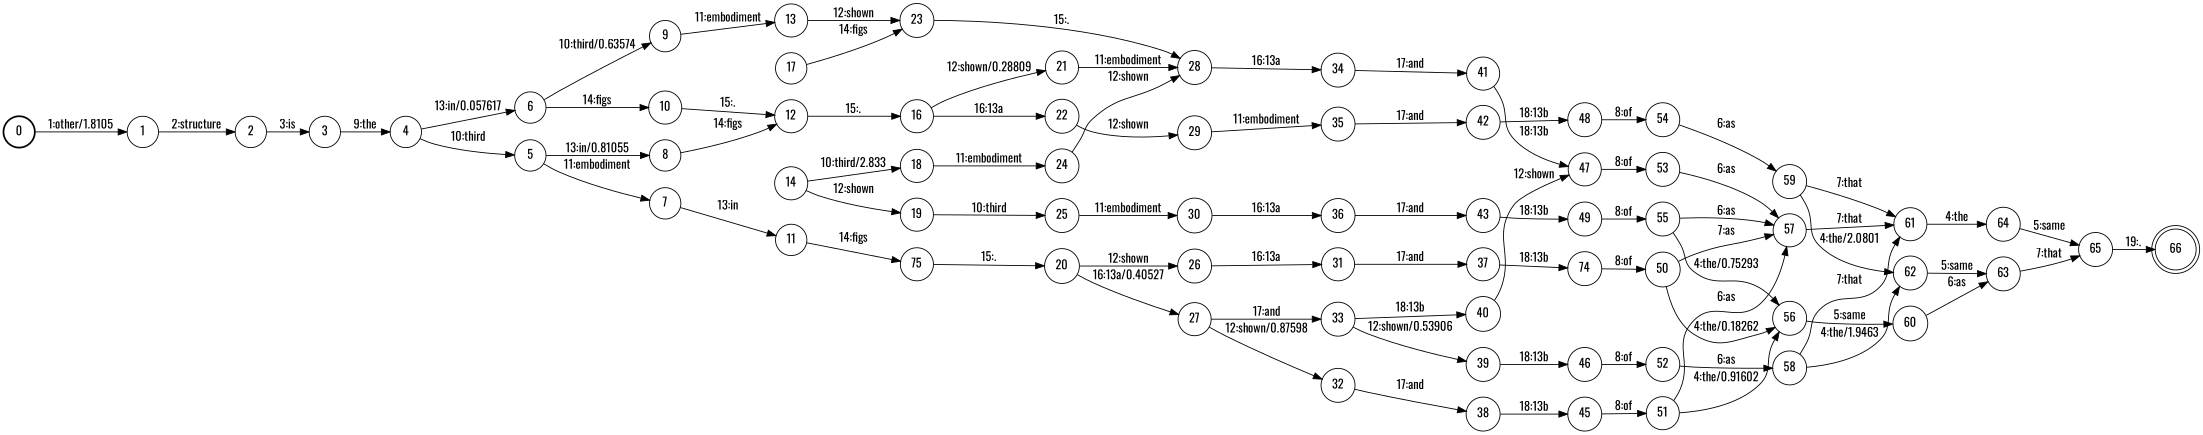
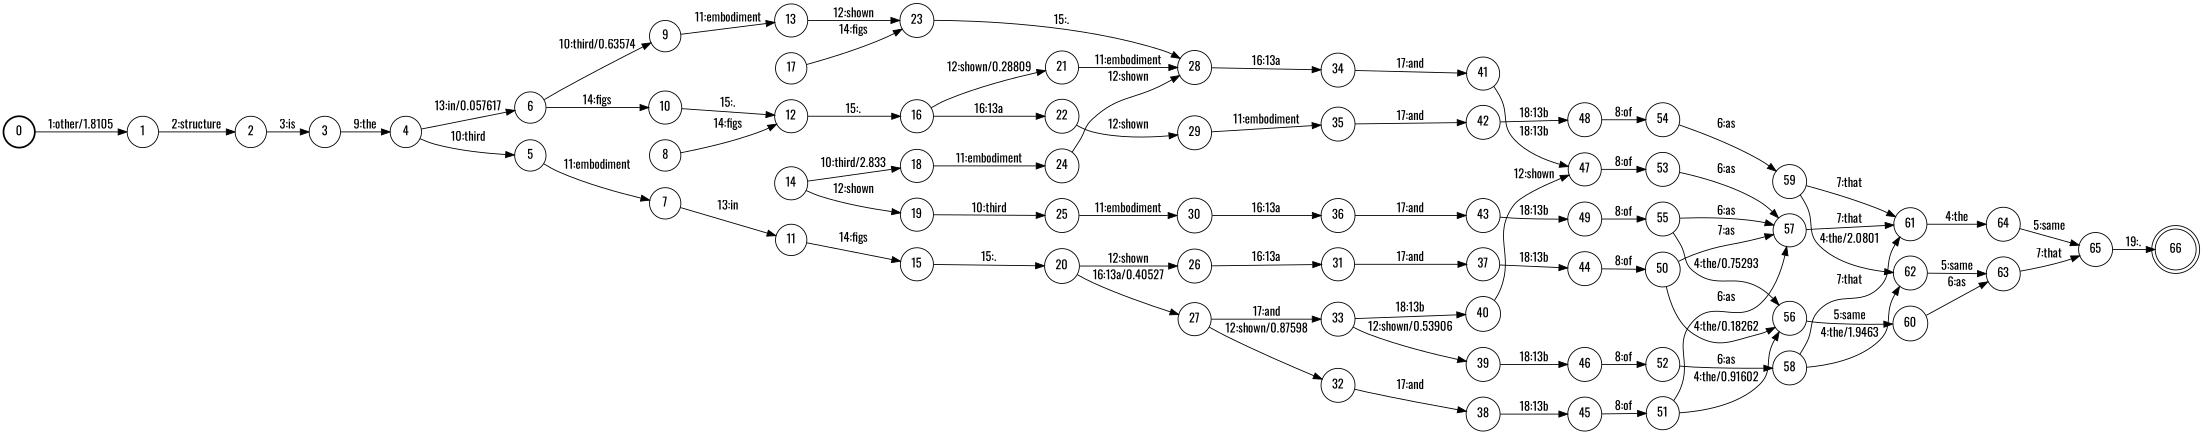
edge "5" -> "8": removed, label "13:in/0.81055"
node "75": label "75" -> "15"
node "74": label "74" -> "44"
